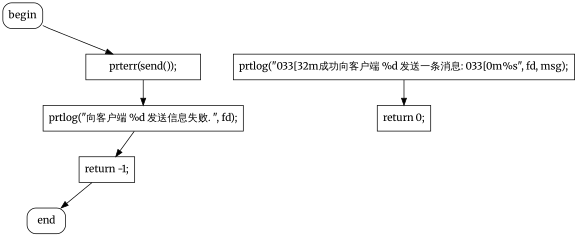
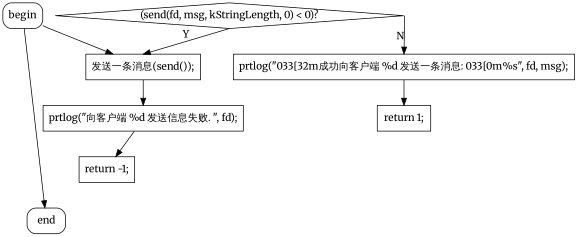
node "(send(fd, msg, kStringLength, 0) < 0)?": added
node "prterr(send());": label "prterr(send());" -> "发送一条消息(send());"
node "return 0;": label "return 0;" -> "return 1;"
edge "return -1;" -> "end": now "begin" -> "end"
